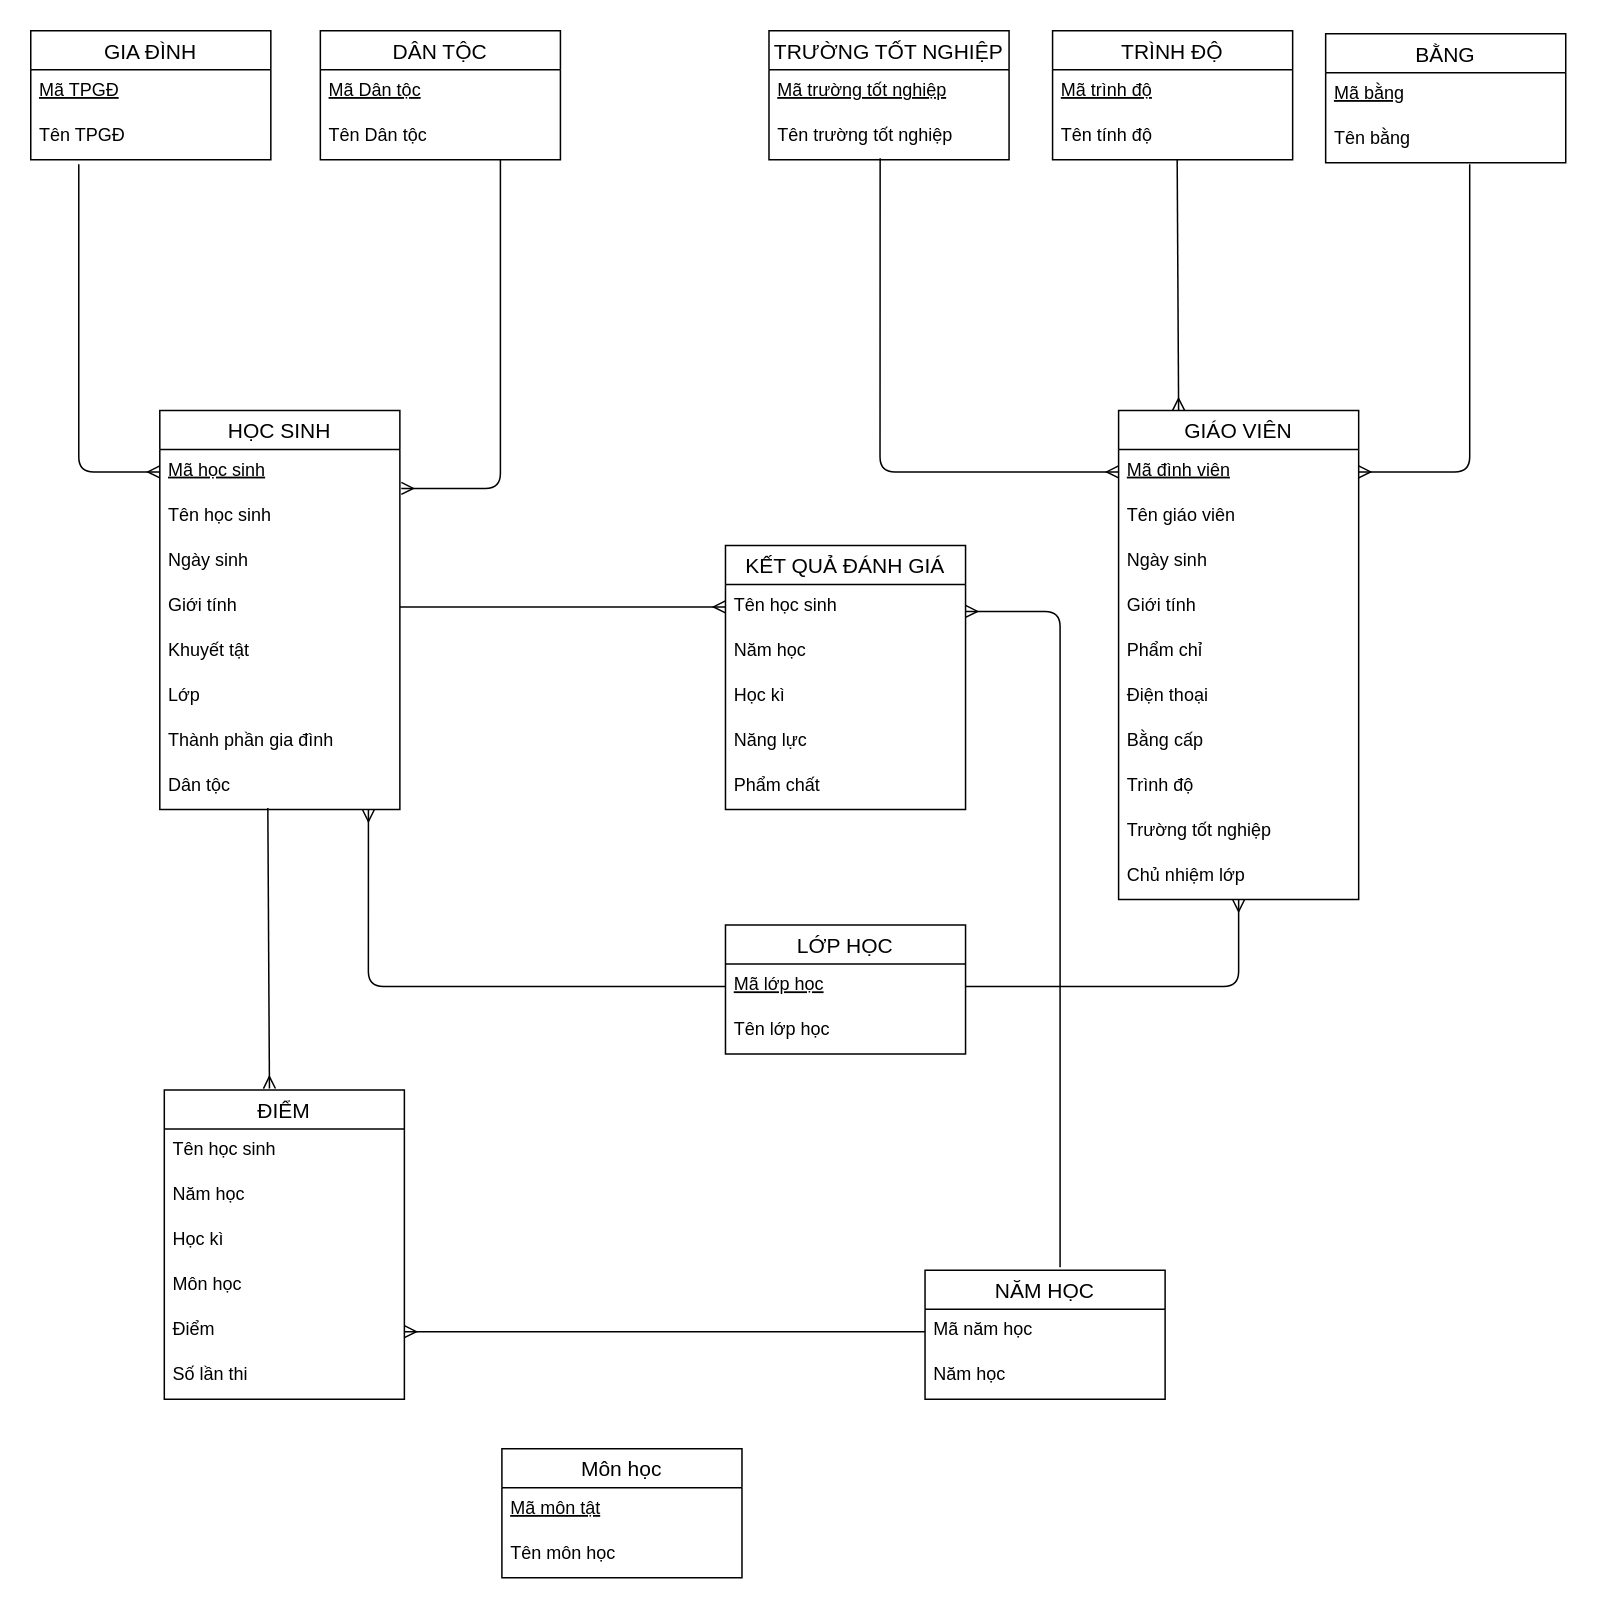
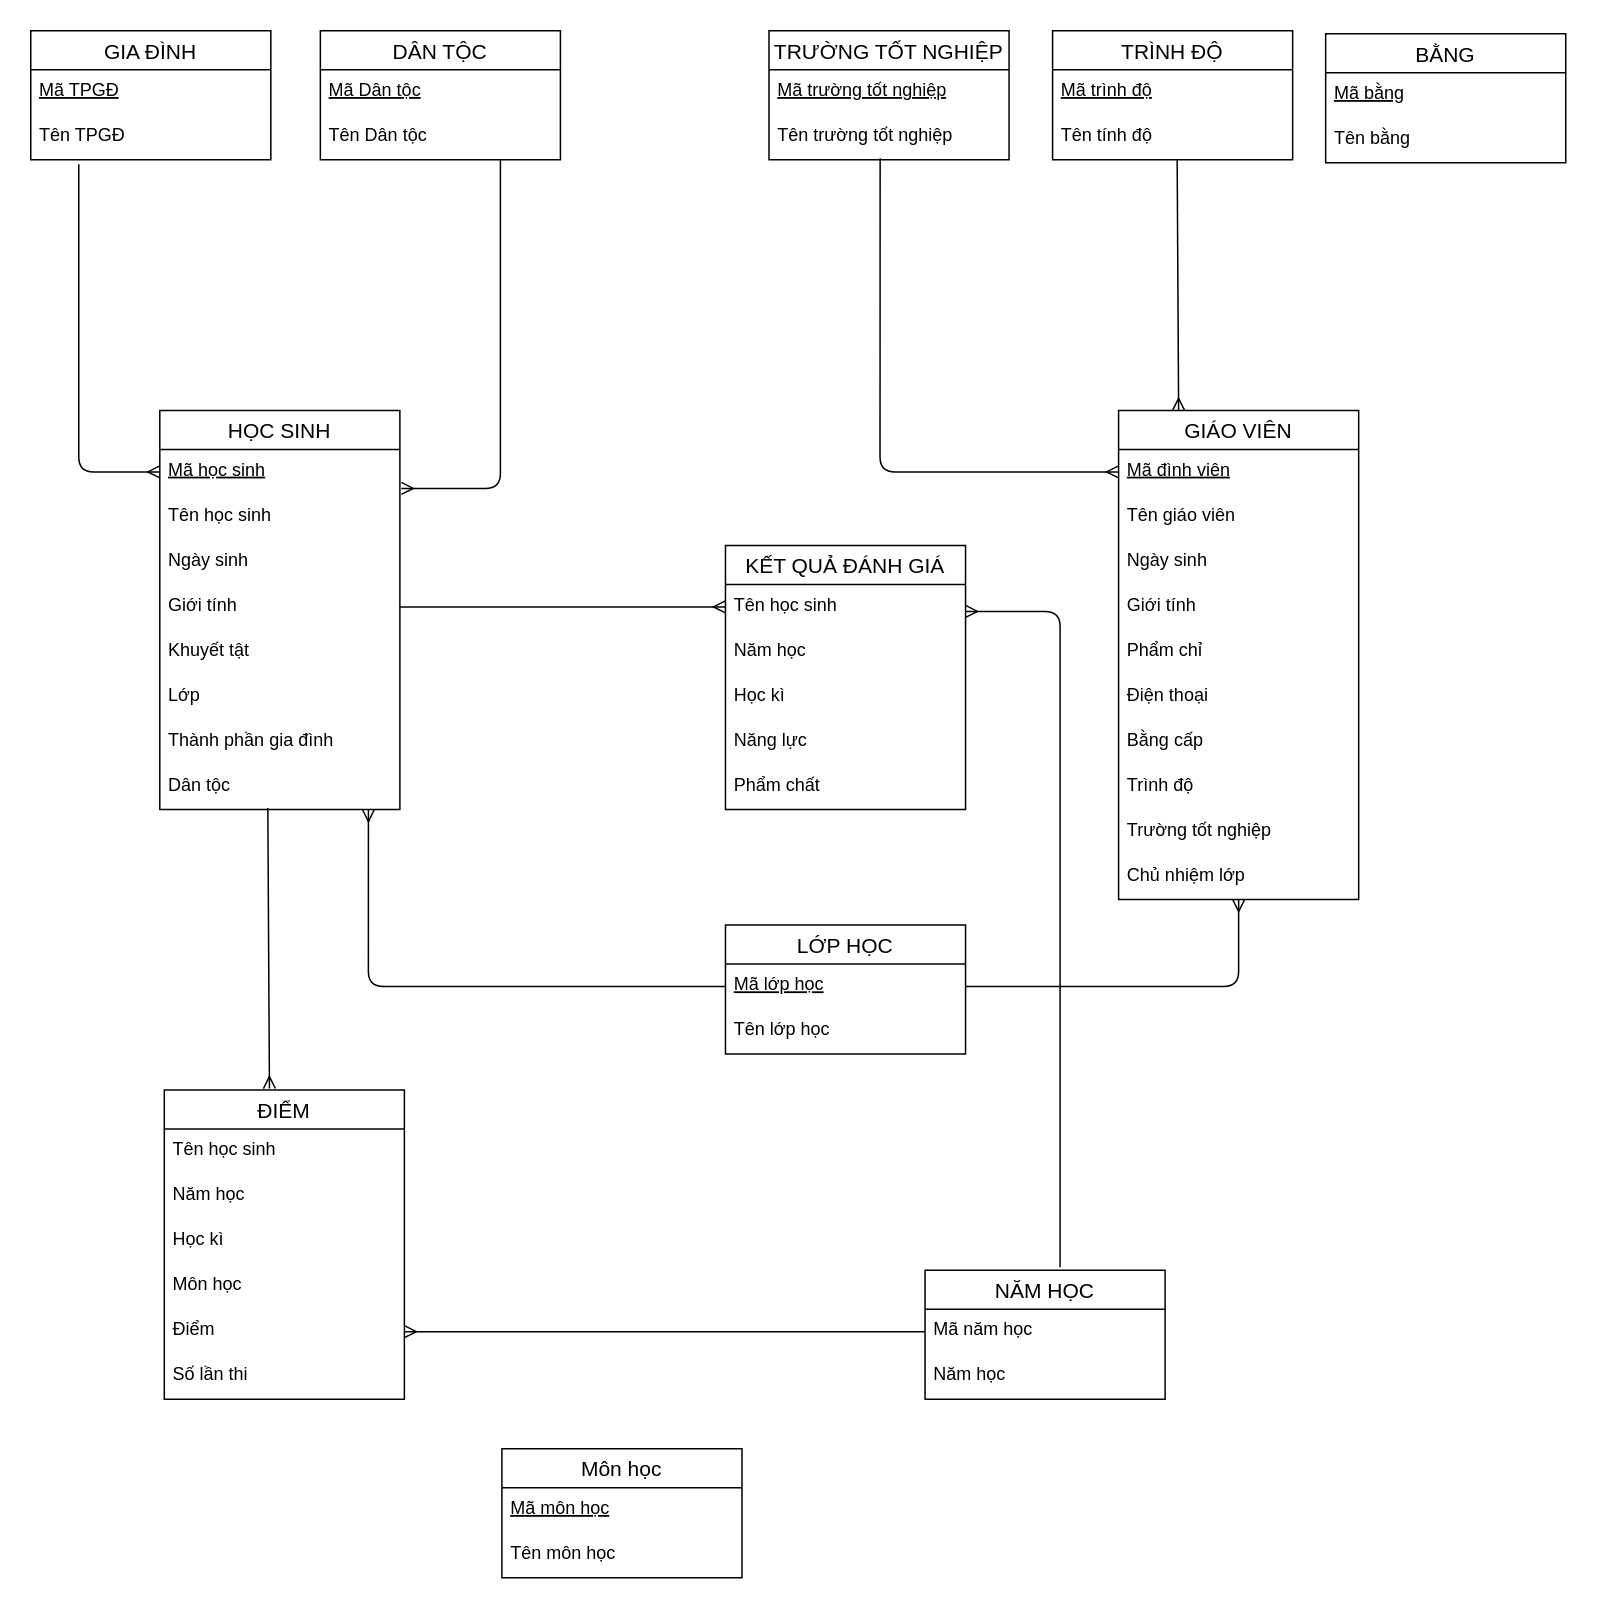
edge "Tên bằng" -> "Mã đình viên": removed
node "Mã môn tật": label "Mã môn tật" -> "Mã môn học"
